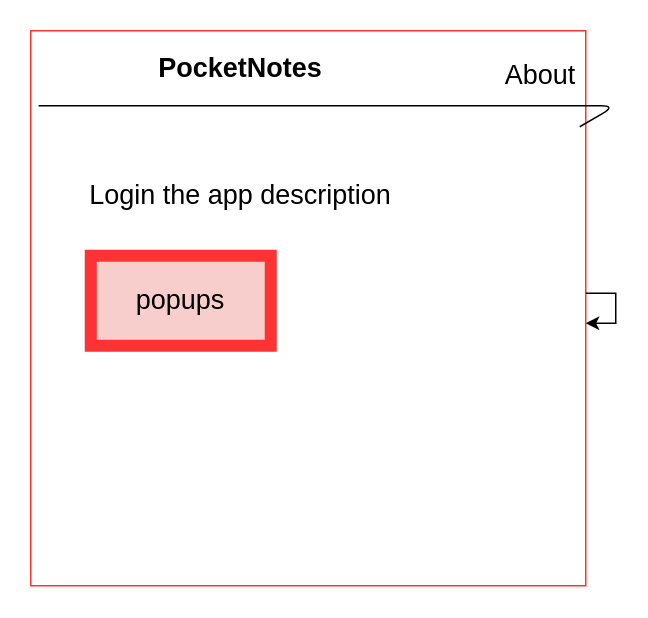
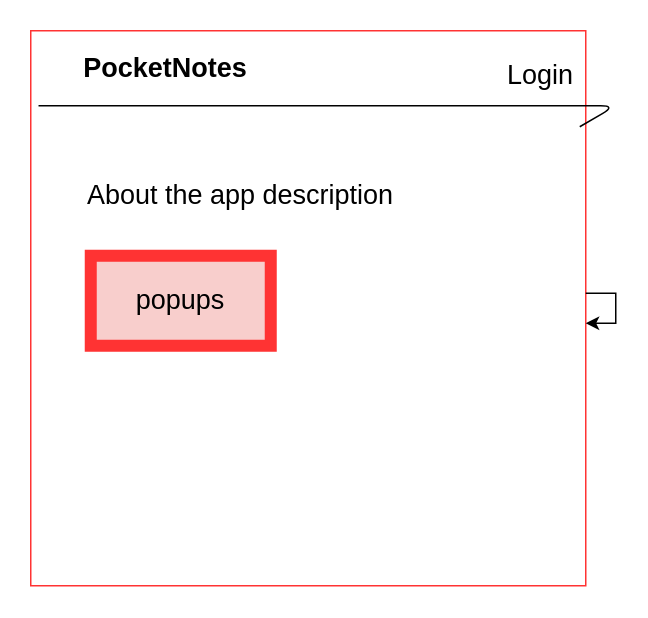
node "PocketNotes": moved (241, 68) -> (166, 68)
node "About": label "About" -> "Login"
node "Login the app description": label "Login the app description" -> "About the app description"
